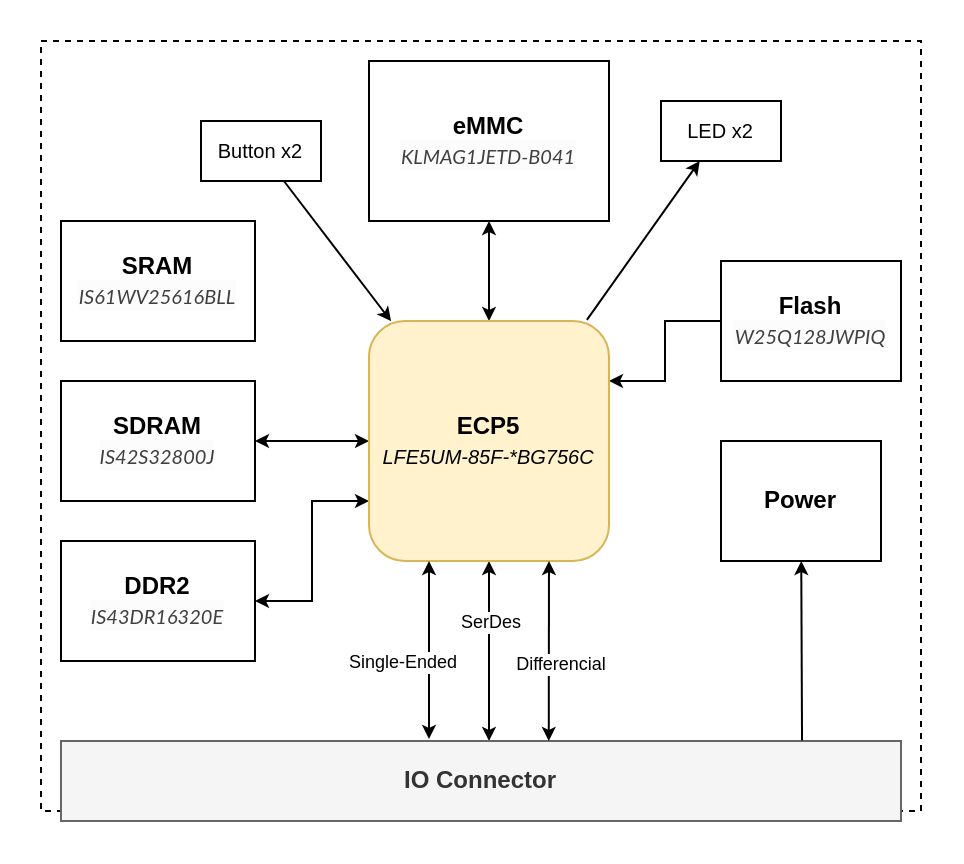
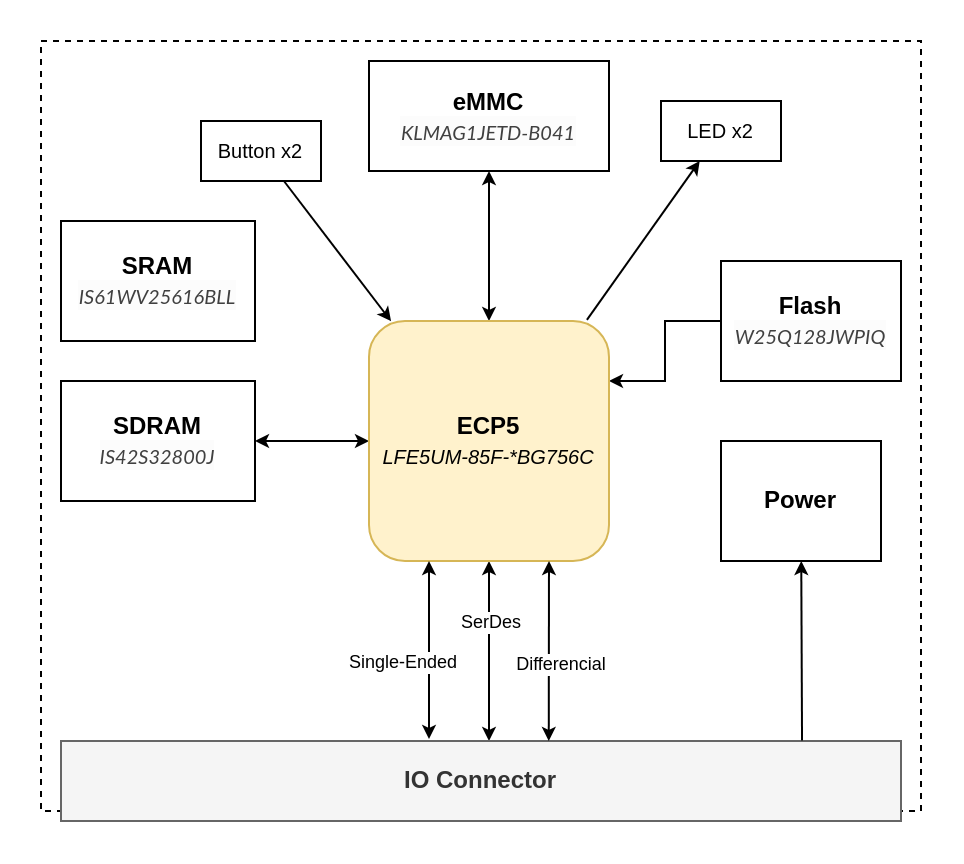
node "eMMC KLMAG1JETD-B041": size 240x160 -> 240x110
edge "ECP5 LFE5UM-85F-*BG756C" -- "DDR2 IS43DR16320E": removed
node "DDR2 IS43DR16320E": removed
